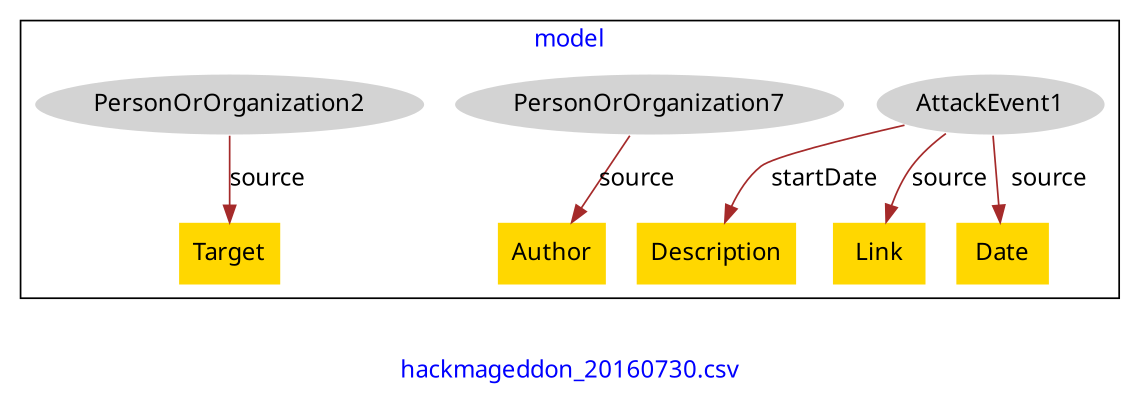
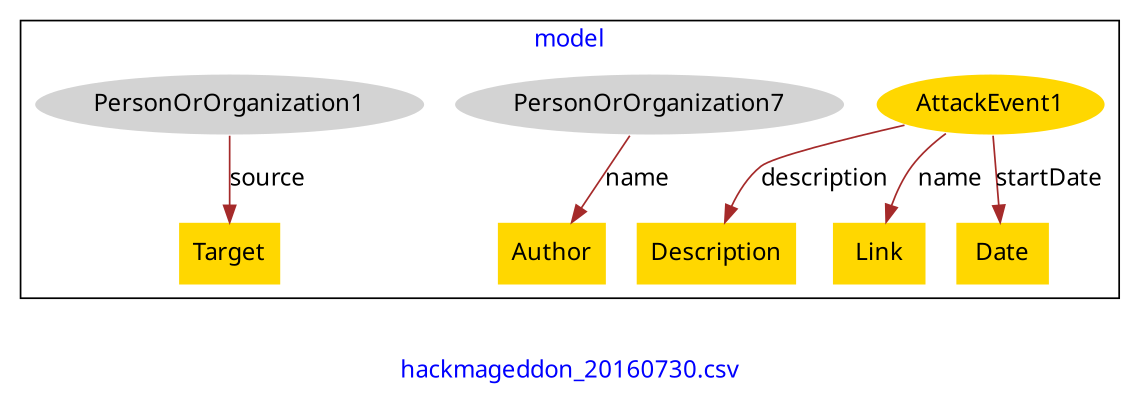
node "PersonOrOrganization2": label "PersonOrOrganization2" -> "PersonOrOrganization1"
node "AttackEvent1": fillcolor lightgray -> gold
edge "PersonOrOrganization7" -> "Author": label "source" -> "name"
edge "AttackEvent1" -> "Description": label "startDate" -> "description"
edge "AttackEvent1" -> "Link": label "source" -> "name"
edge "AttackEvent1" -> "Date": label "source" -> "startDate"
